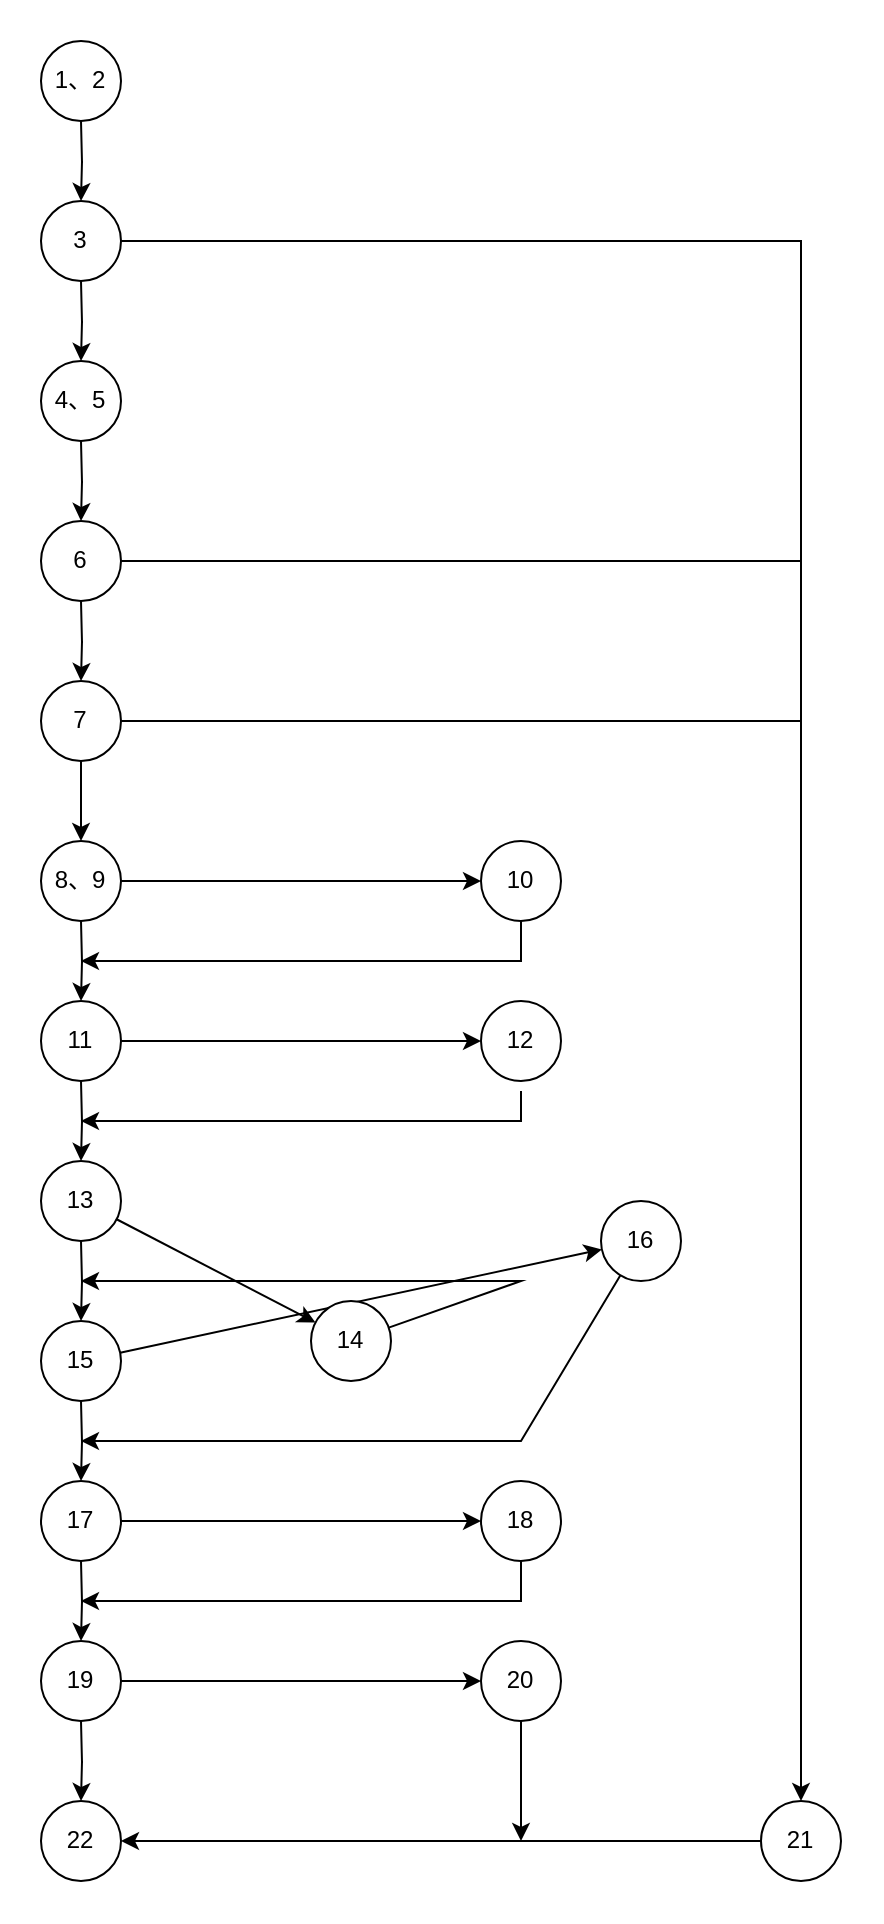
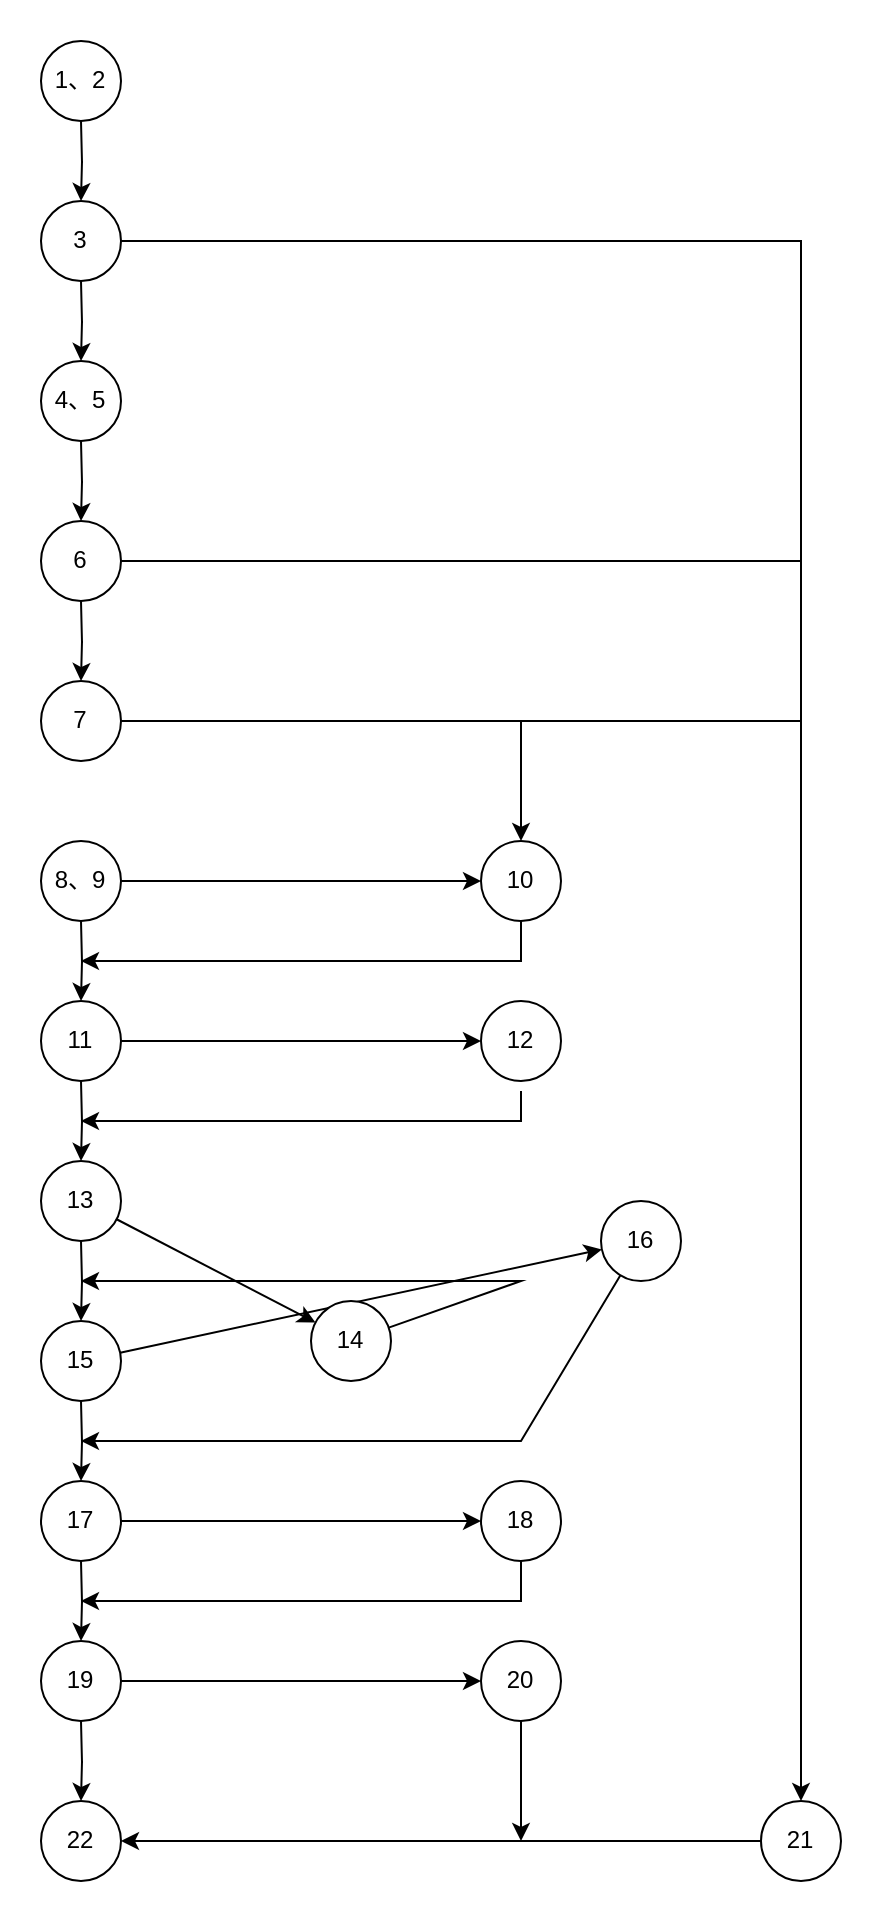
edge "7" -> "8、9": now "7" -> "10"
